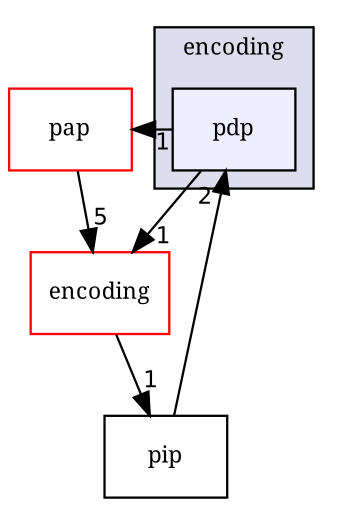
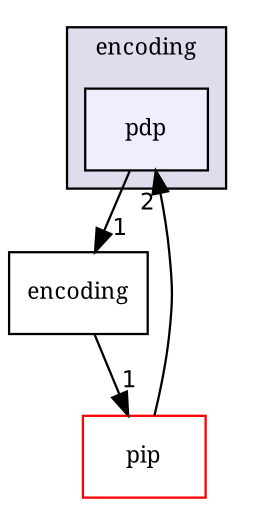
node "pap": removed
node "encoding": color red -> black
node "pip": color black -> red
